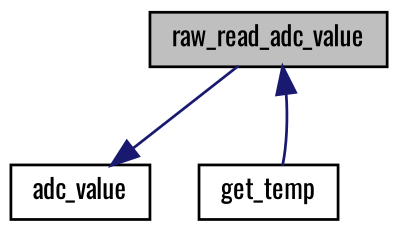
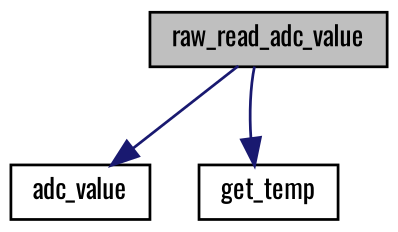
edge "get_temp" -> "raw_read_adc_value": reversed
